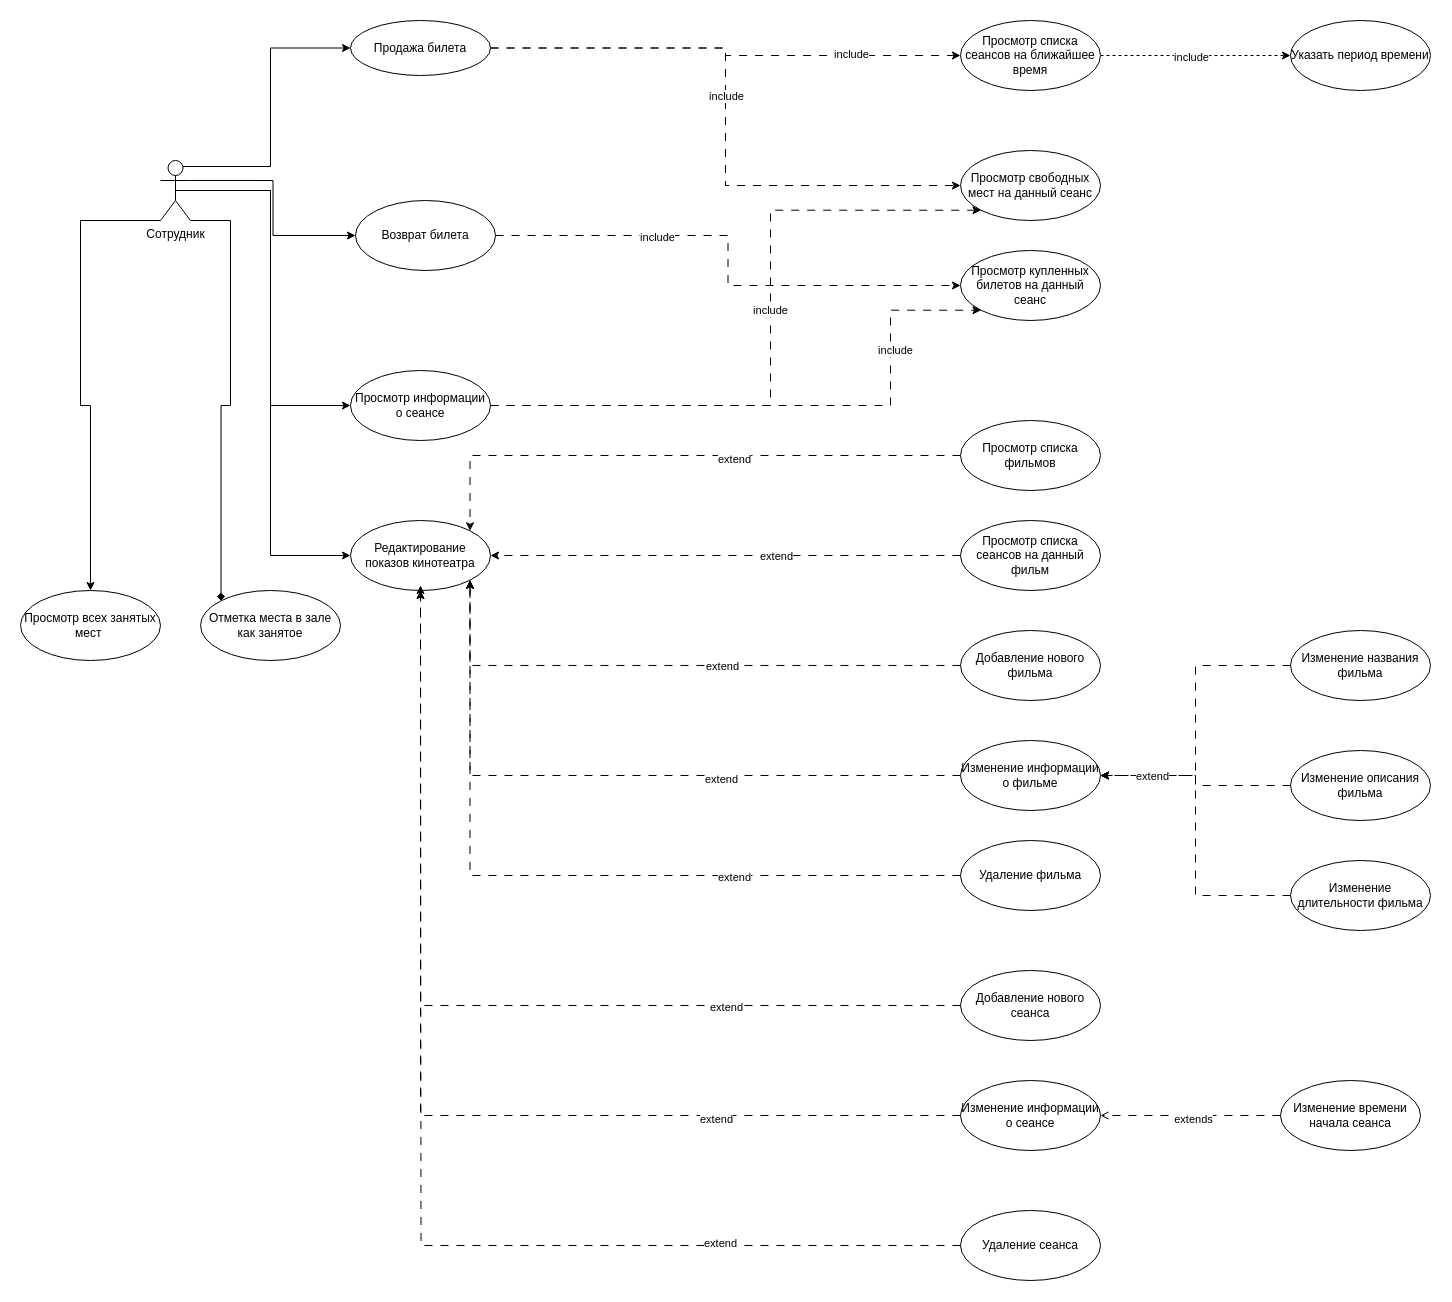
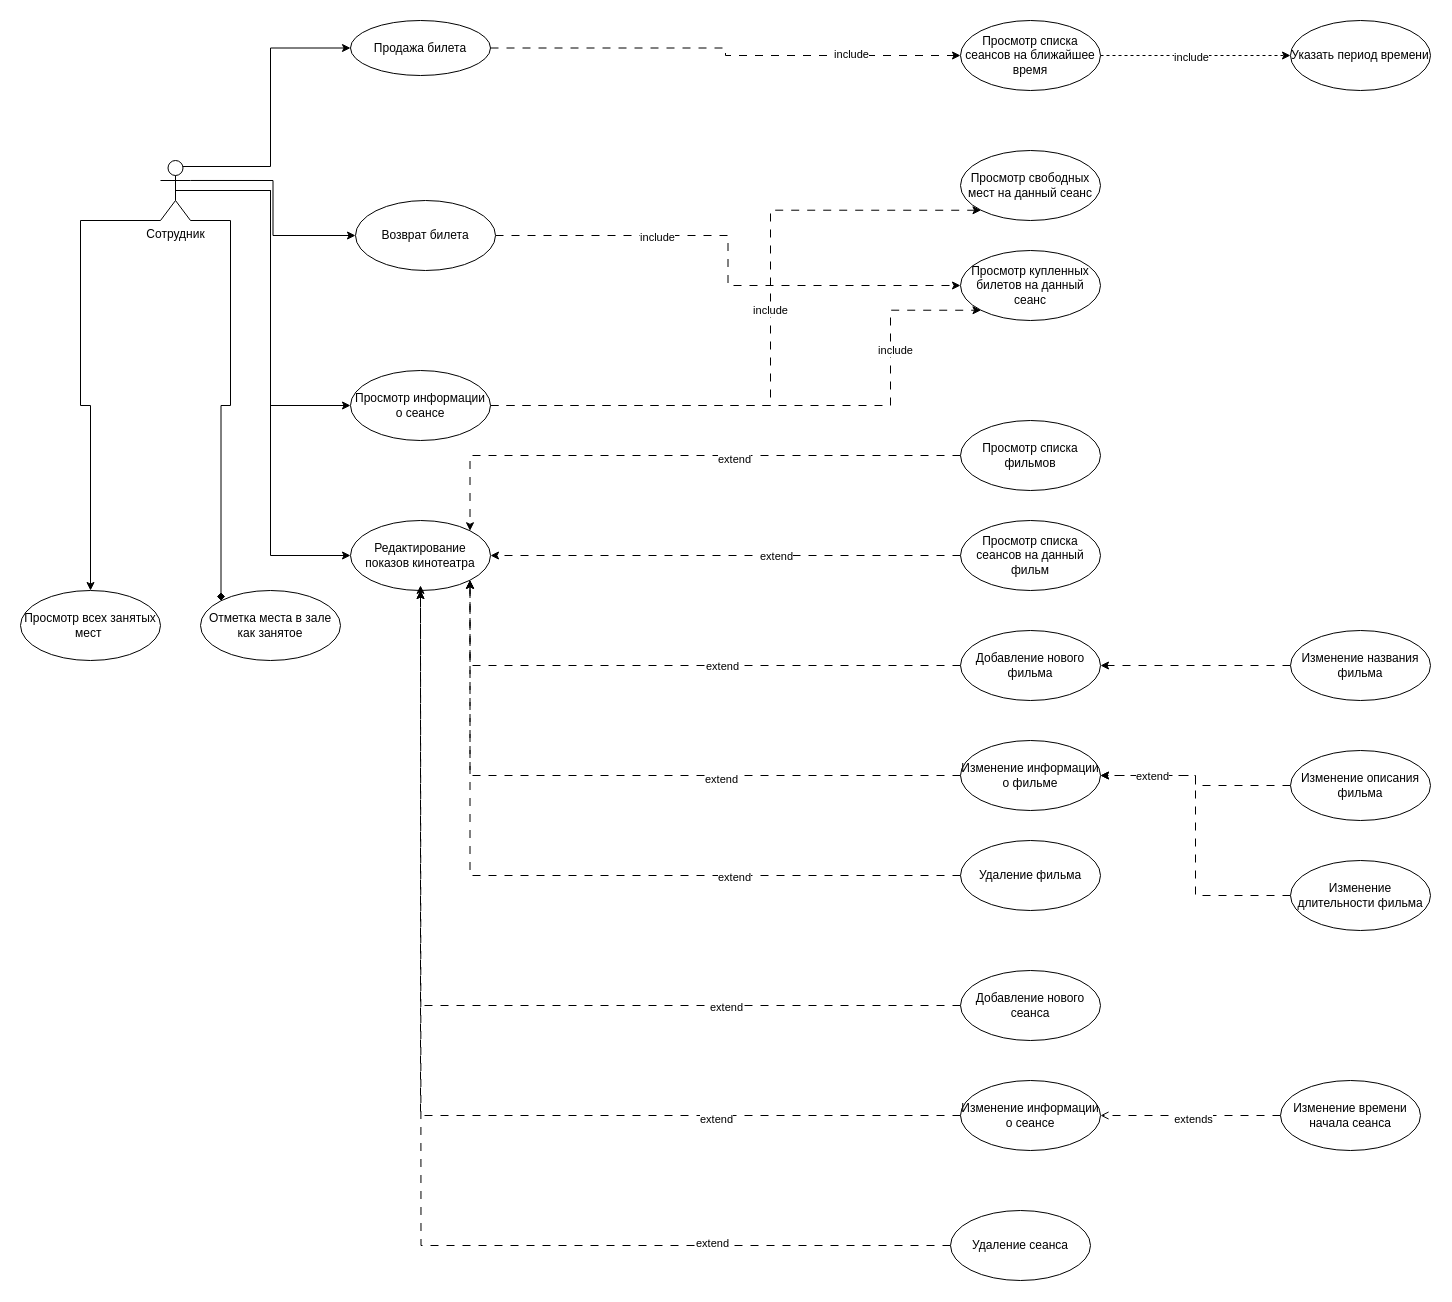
edge "Продажа билета" -> "Просмотр свободных мест на данный сеанс": removed, label "include"
edge "Изменение названия фильма" -> "Изменение информации о фильме": now "Изменение названия фильма" -> "Добавление нового фильма"
node "Удаление сеанса": moved (1031, 1246) -> (1021, 1246)
